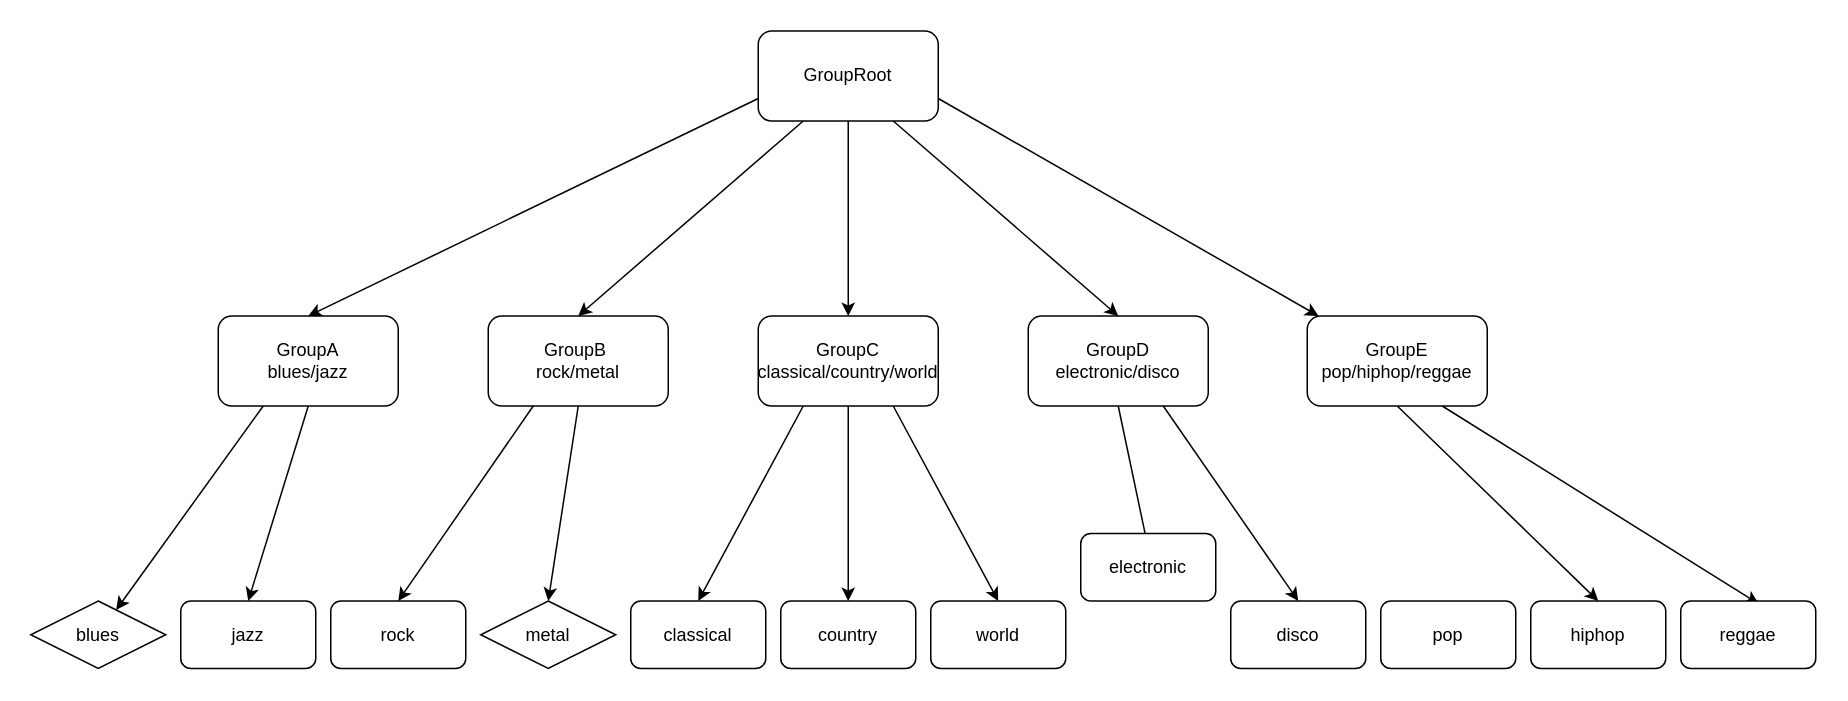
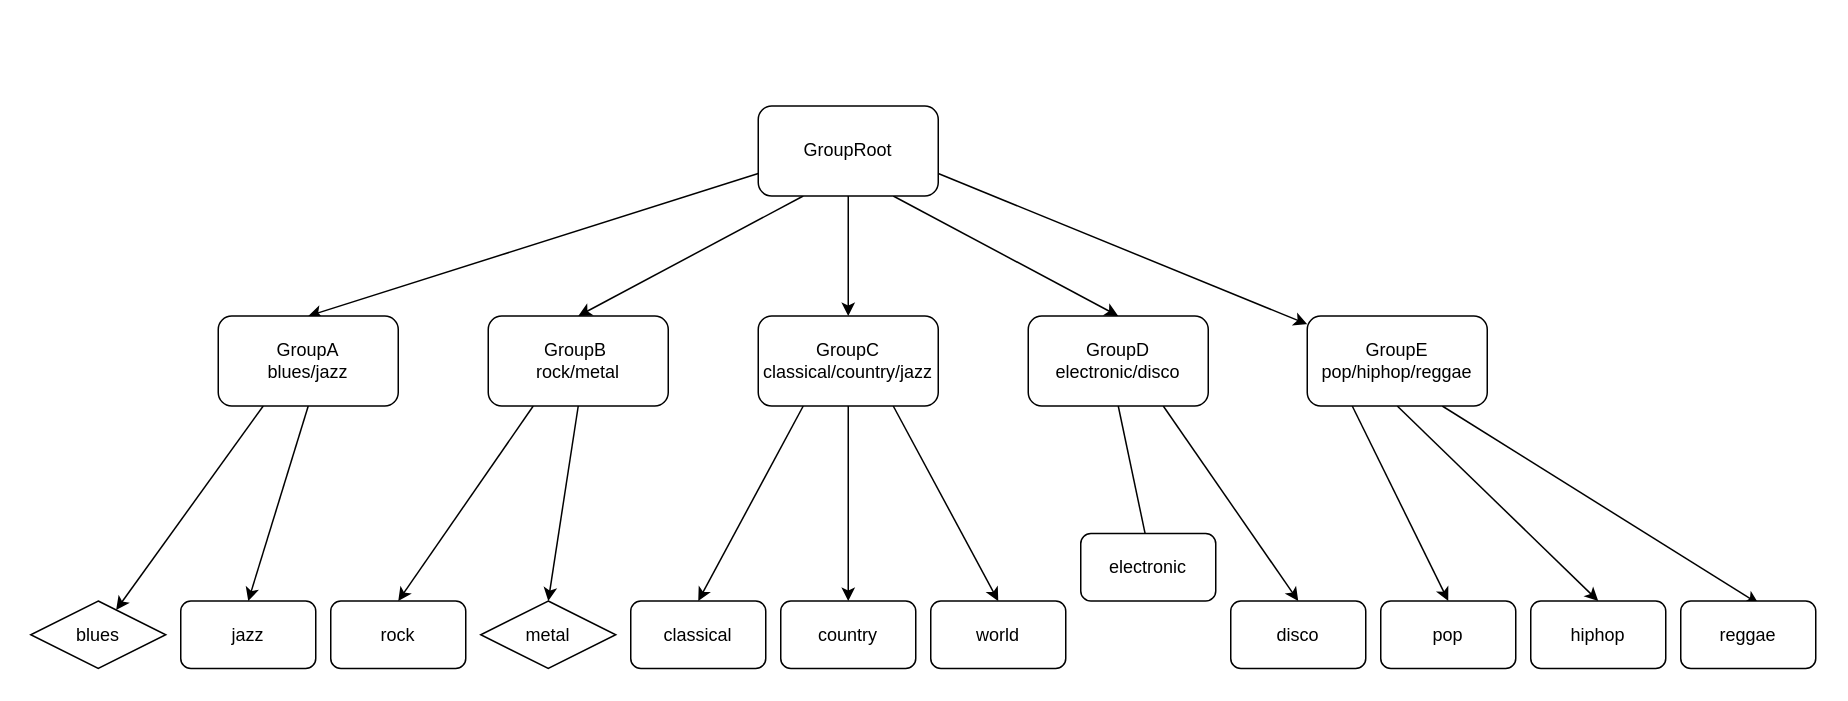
node "GroupRoot": moved (848, 76) -> (848, 151)
node "GroupC classical/country/world": label "GroupC classical/country/world" -> "GroupC classical/country/jazz"
edge "GroupE pop/hiphop/reggae" -> "pop": added
